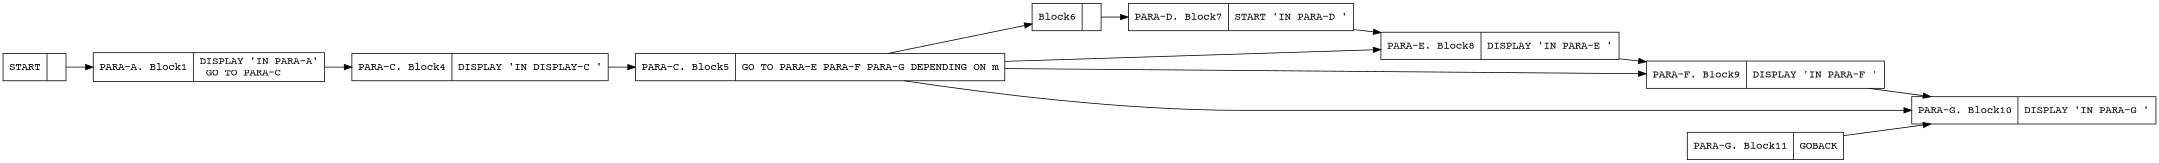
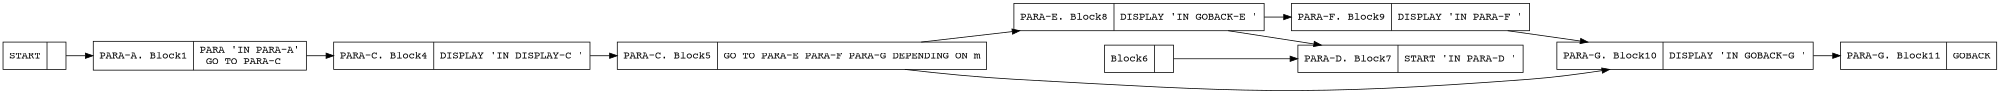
edge "PARA-D. Block7" -> "PARA-E. Block8": reversed
edge "PARA-C. Block5" -> "Block6": removed
node "PARA-E. Block8": text "DISPLAY 'IN PARA-E '" -> "DISPLAY 'IN GOBACK-E '"
node "PARA-A. Block1": text "DISPLAY 'IN PARA-A'" -> "PARA 'IN PARA-A'"
edge "PARA-C. Block5" -> "PARA-F. Block9": removed
node "PARA-G. Block10": text "DISPLAY 'IN PARA-G '" -> "DISPLAY 'IN GOBACK-G '"
edge "PARA-G. Block11" -> "PARA-G. Block10": reversed
